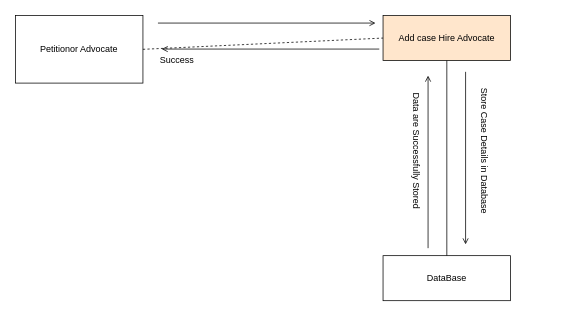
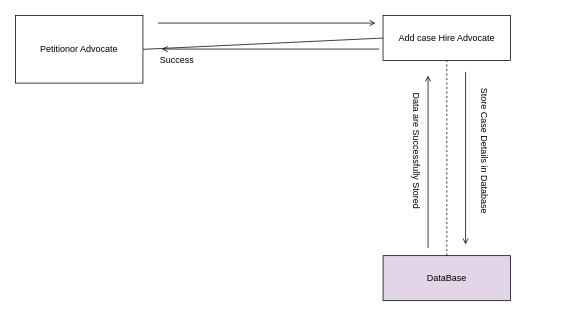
node "Add case Hire Advocate": fillcolor #ffe6cc -> #ffffff
edge "Add case Hire Advocate" -- "Petitionor Advocate": style dashed -> solid
edge "Add case Hire Advocate" -- "DataBase": style solid -> dashed
node "DataBase": fillcolor #ffffff -> #e1d5e7
